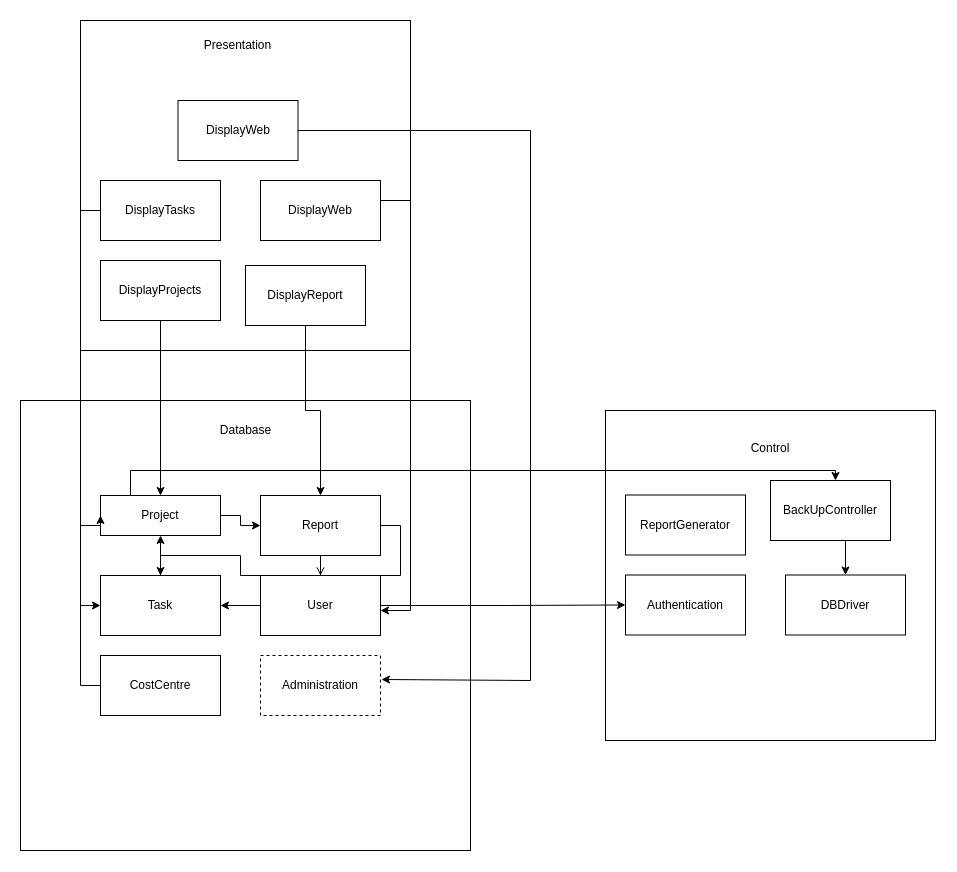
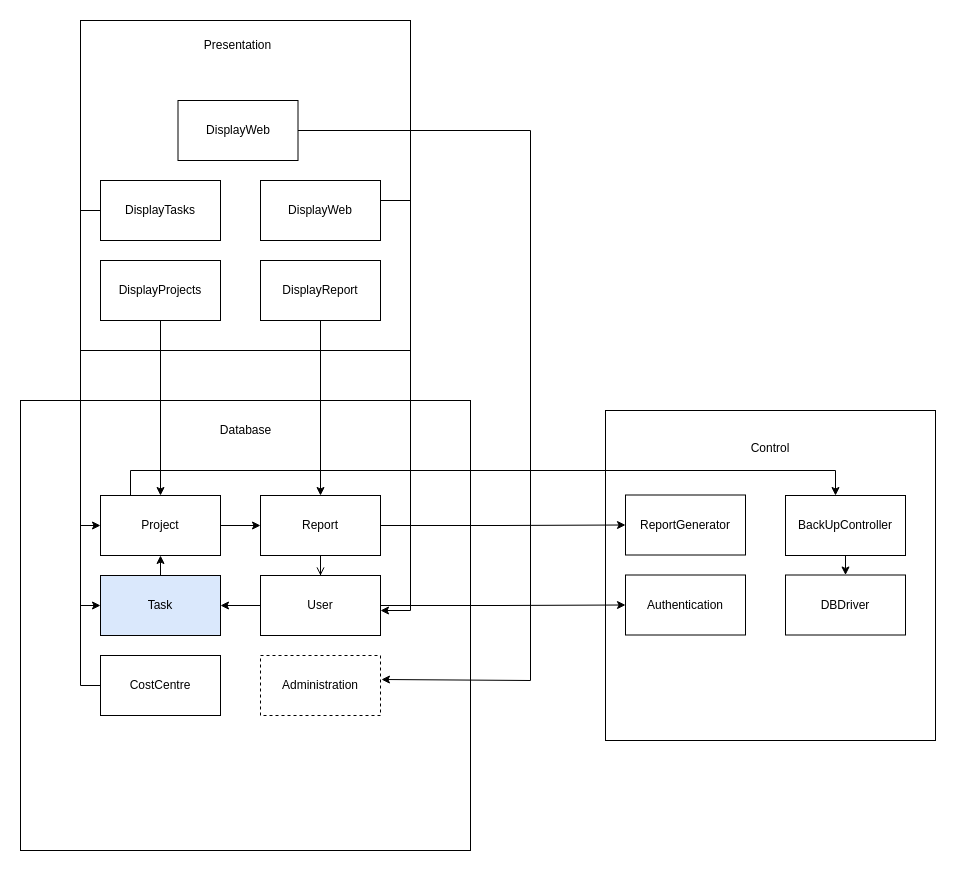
node "DisplayReport": moved (306, 296) -> (321, 291)
node "BackUpController": moved (831, 511) -> (846, 526)
node "Project": size 120x40 -> 120x60
edge "Report" -> "Task": now "Report" -> "ReportGenerator"
node "Task": fillcolor #ffffff -> #dae8fc
